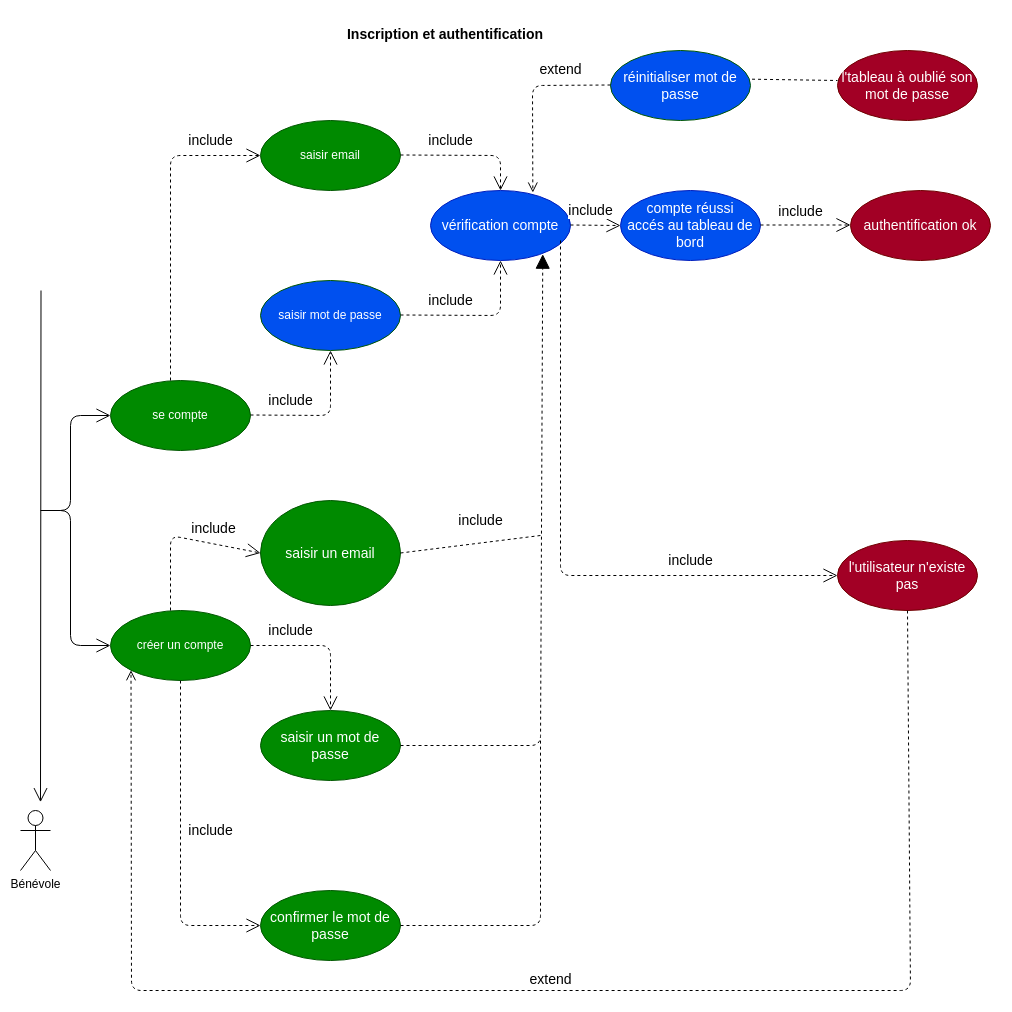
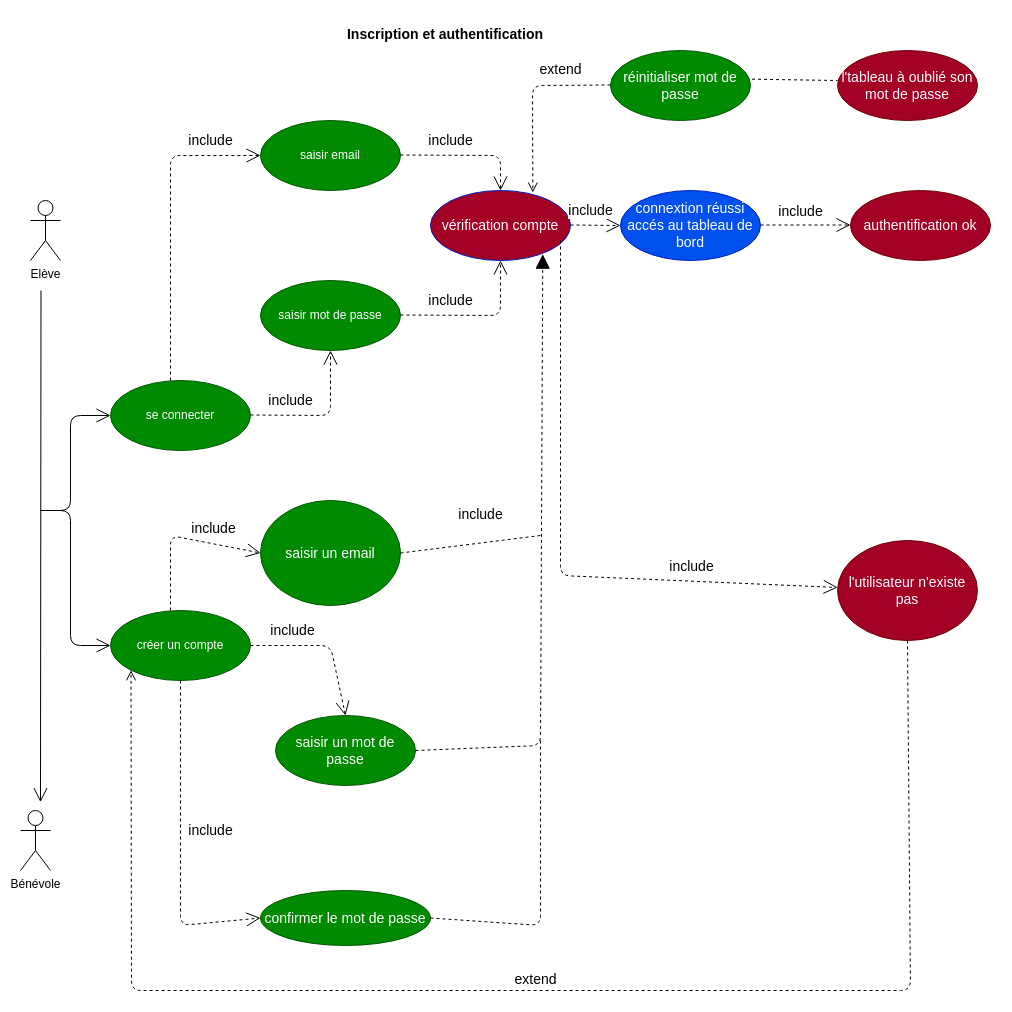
node "réinitialiser mot de passe": fillcolor #0050ef -> #008a00
node "vérification compte": fillcolor #0050ef -> #a20025
node "compte réussi accés au tableau de bord": label "compte réussi accés au tableau de bord" -> "connextion réussi accés au tableau de bord"
node "Elève": added
node "saisir mot de passe": fillcolor #0050ef -> #008a00
node "se compte": label "se compte" -> "se connecter"
node "l'utilisateur n'existe pas": size 140x70 -> 140x100
node "saisir un mot de passe": moved (331, 746) -> (346, 751)
node "confirmer le mot de passe": size 140x70 -> 170x55
